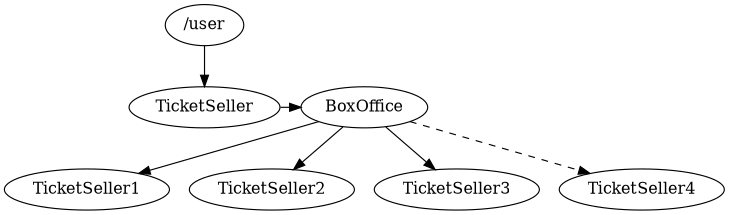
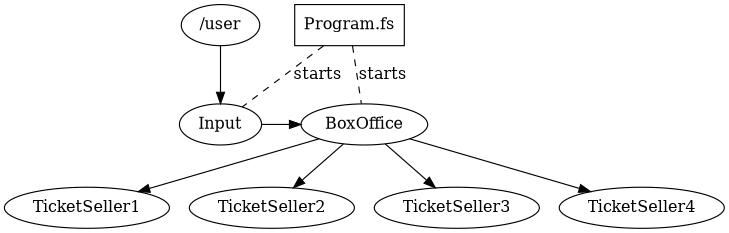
node "Program.fs": added
node "TicketSeller": label "TicketSeller" -> "Input"
edge "BoxOffice" -> "TicketSeller4": style dashed -> solid
